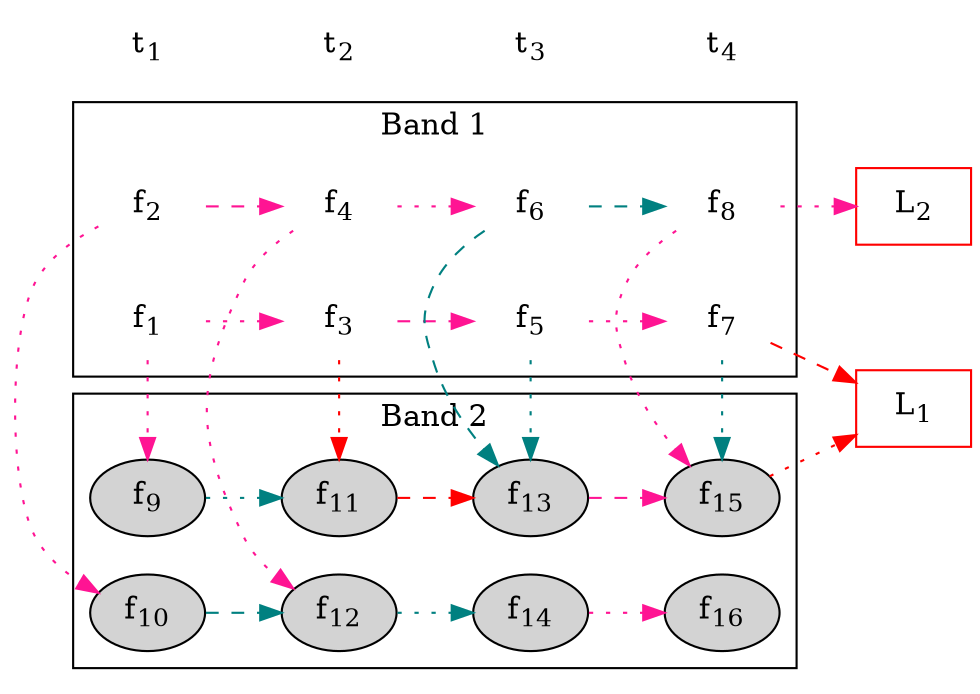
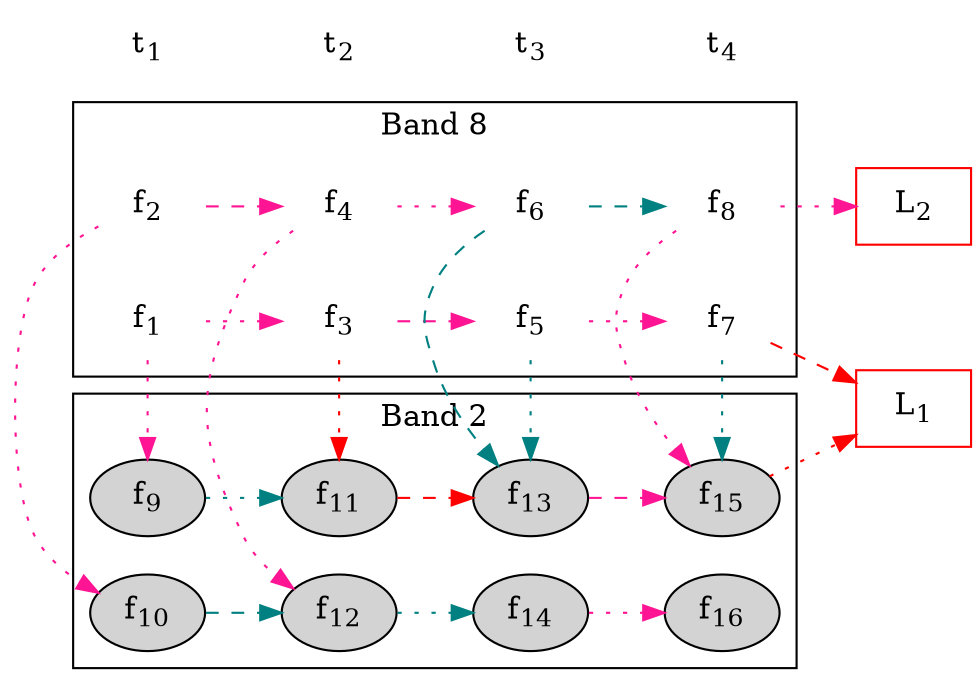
cluster "Band 1": label "Band 1" -> "Band 8"
